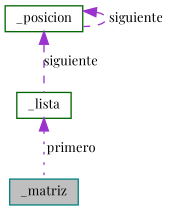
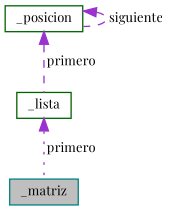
edge "_lista" -> "_posicion": label " siguiente" -> " primero"
